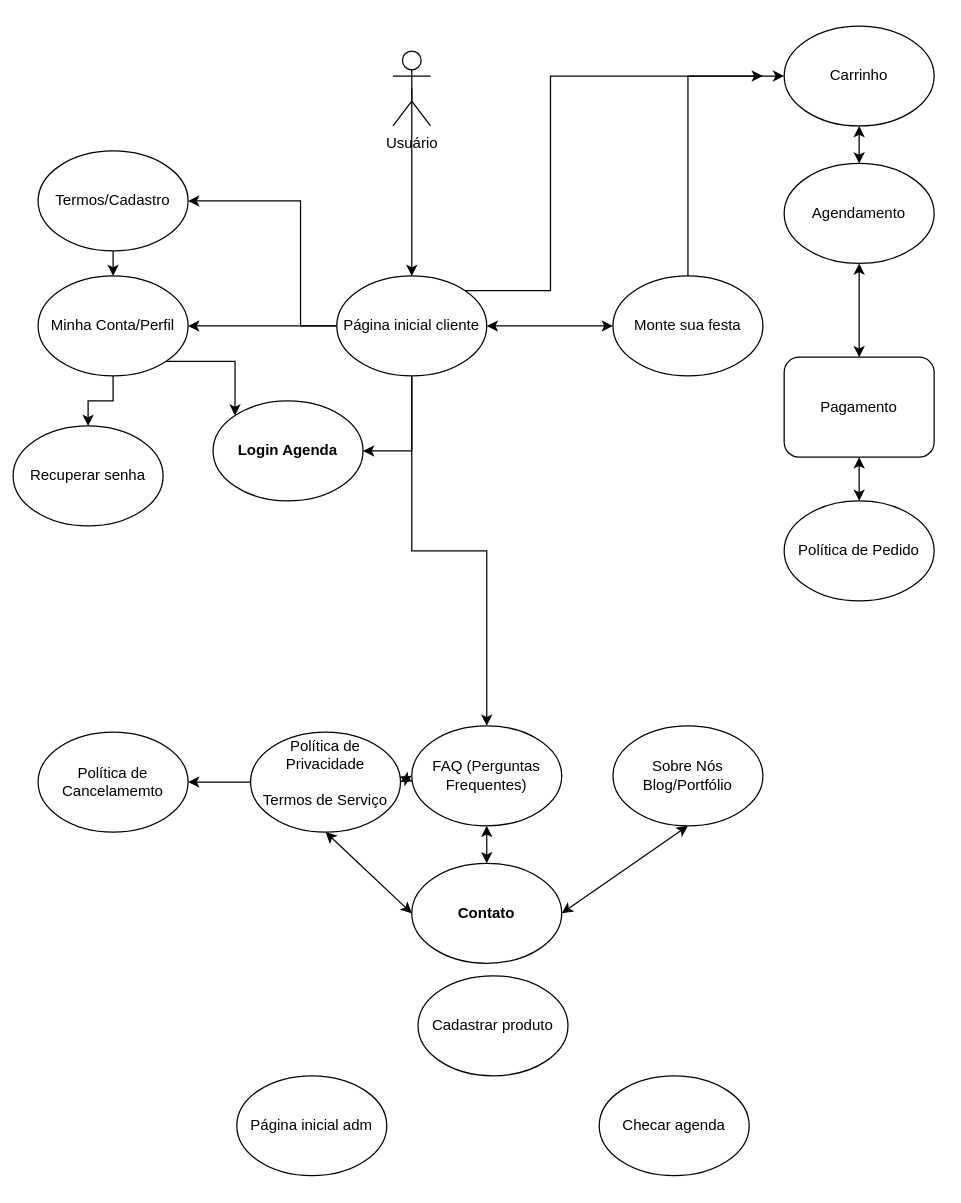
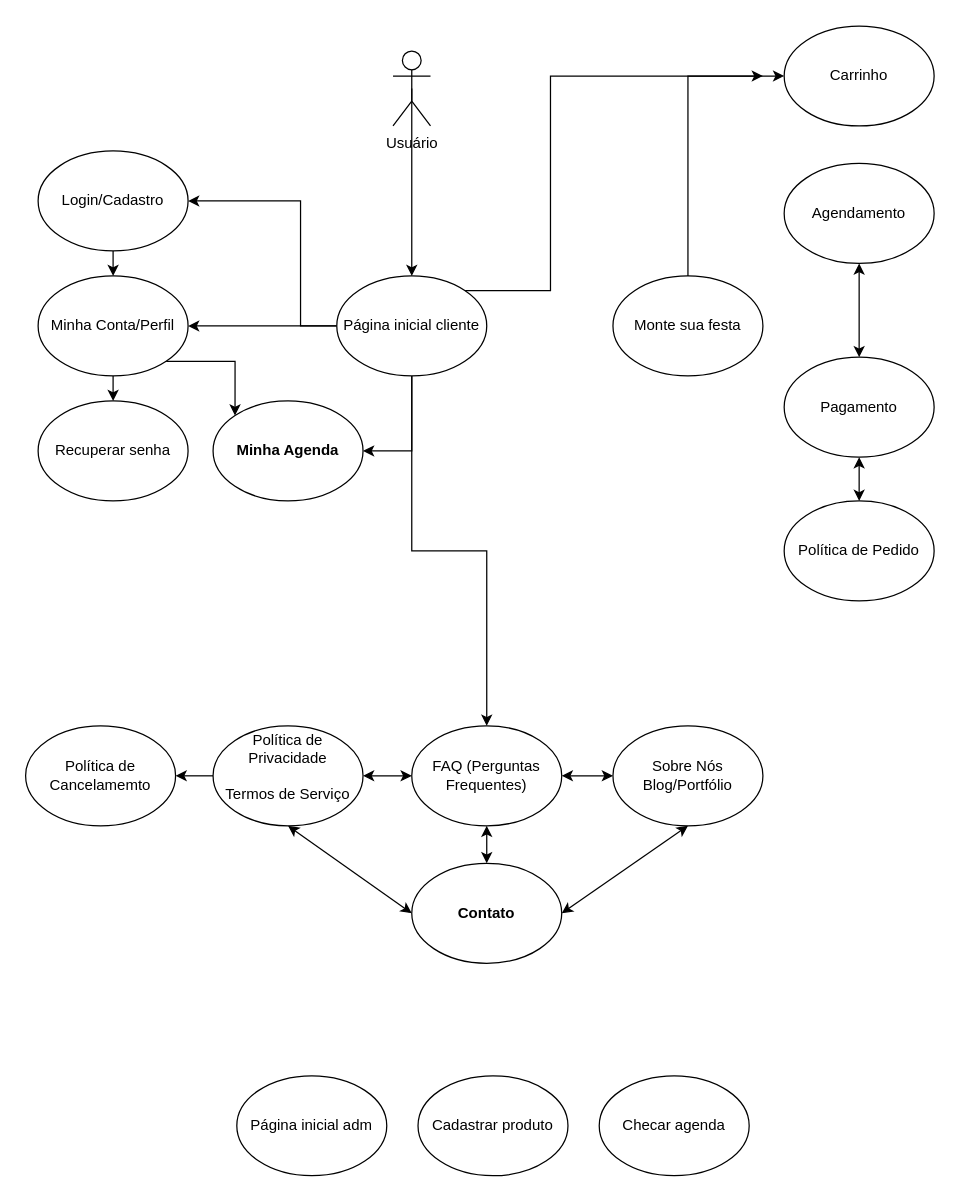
edge "Carrinho" -- "Agendamento": removed
node "Termos/Cadastro": label "Termos/Cadastro" -> "Login/Cadastro"
edge "Página inicial cliente" -- "Monte sua festa": removed
node "Pagamento": shape rounded rectangle -> ellipse
node "Login Agenda": label "Login Agenda" -> "Minha Agenda"
node "Recuperar senha": moved (88, 476) -> (113, 451)
edge "FAQ (Perguntas Frequentes)" -- "Sobre Nós Blog/Portfólio": added
node "Política de Cancelamemto": moved (113, 782) -> (101, 776)
node "Política de Privacidade Termos de Serviço": moved (326, 782) -> (288, 776)
node "Cadastrar produto": moved (493, 1026) -> (493, 1126)
